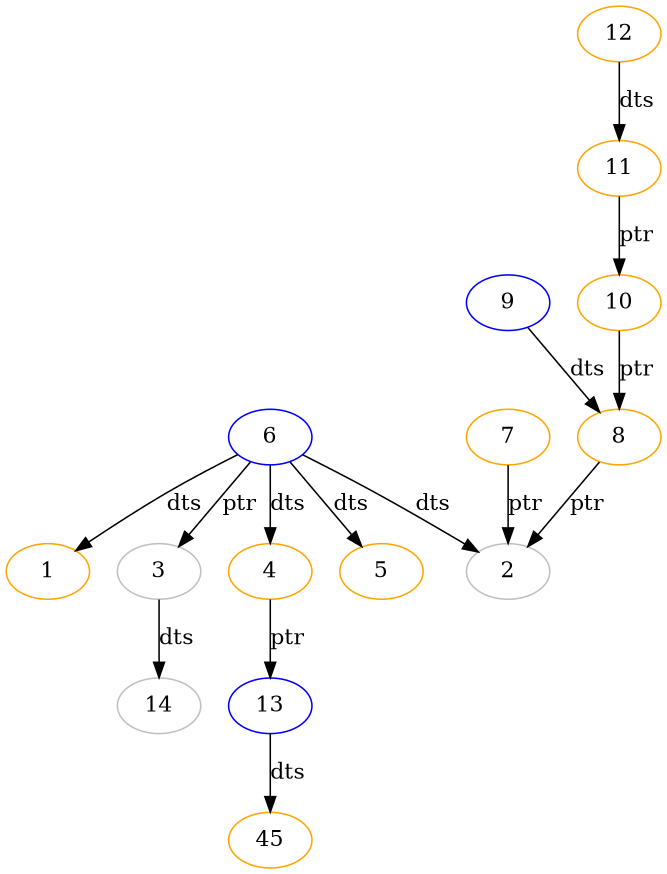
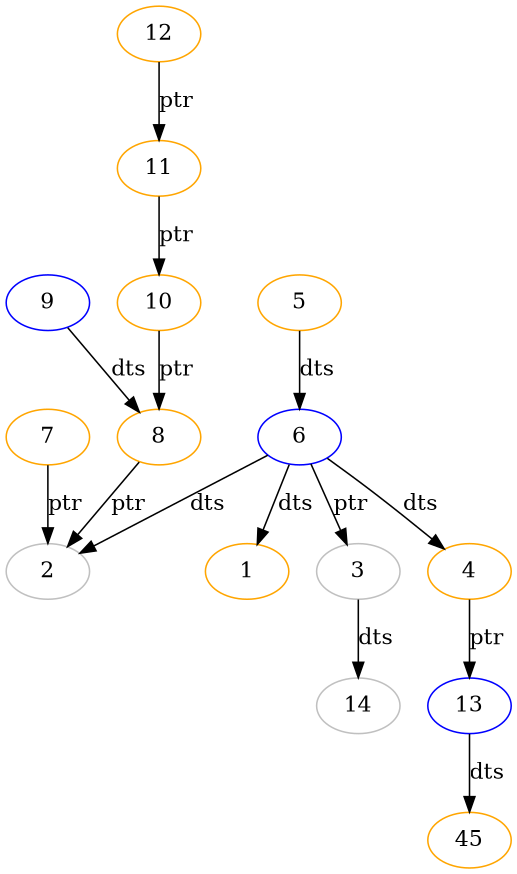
edge "12" -> "11": label "dts" -> "ptr"
edge "6" -> "5": reversed
